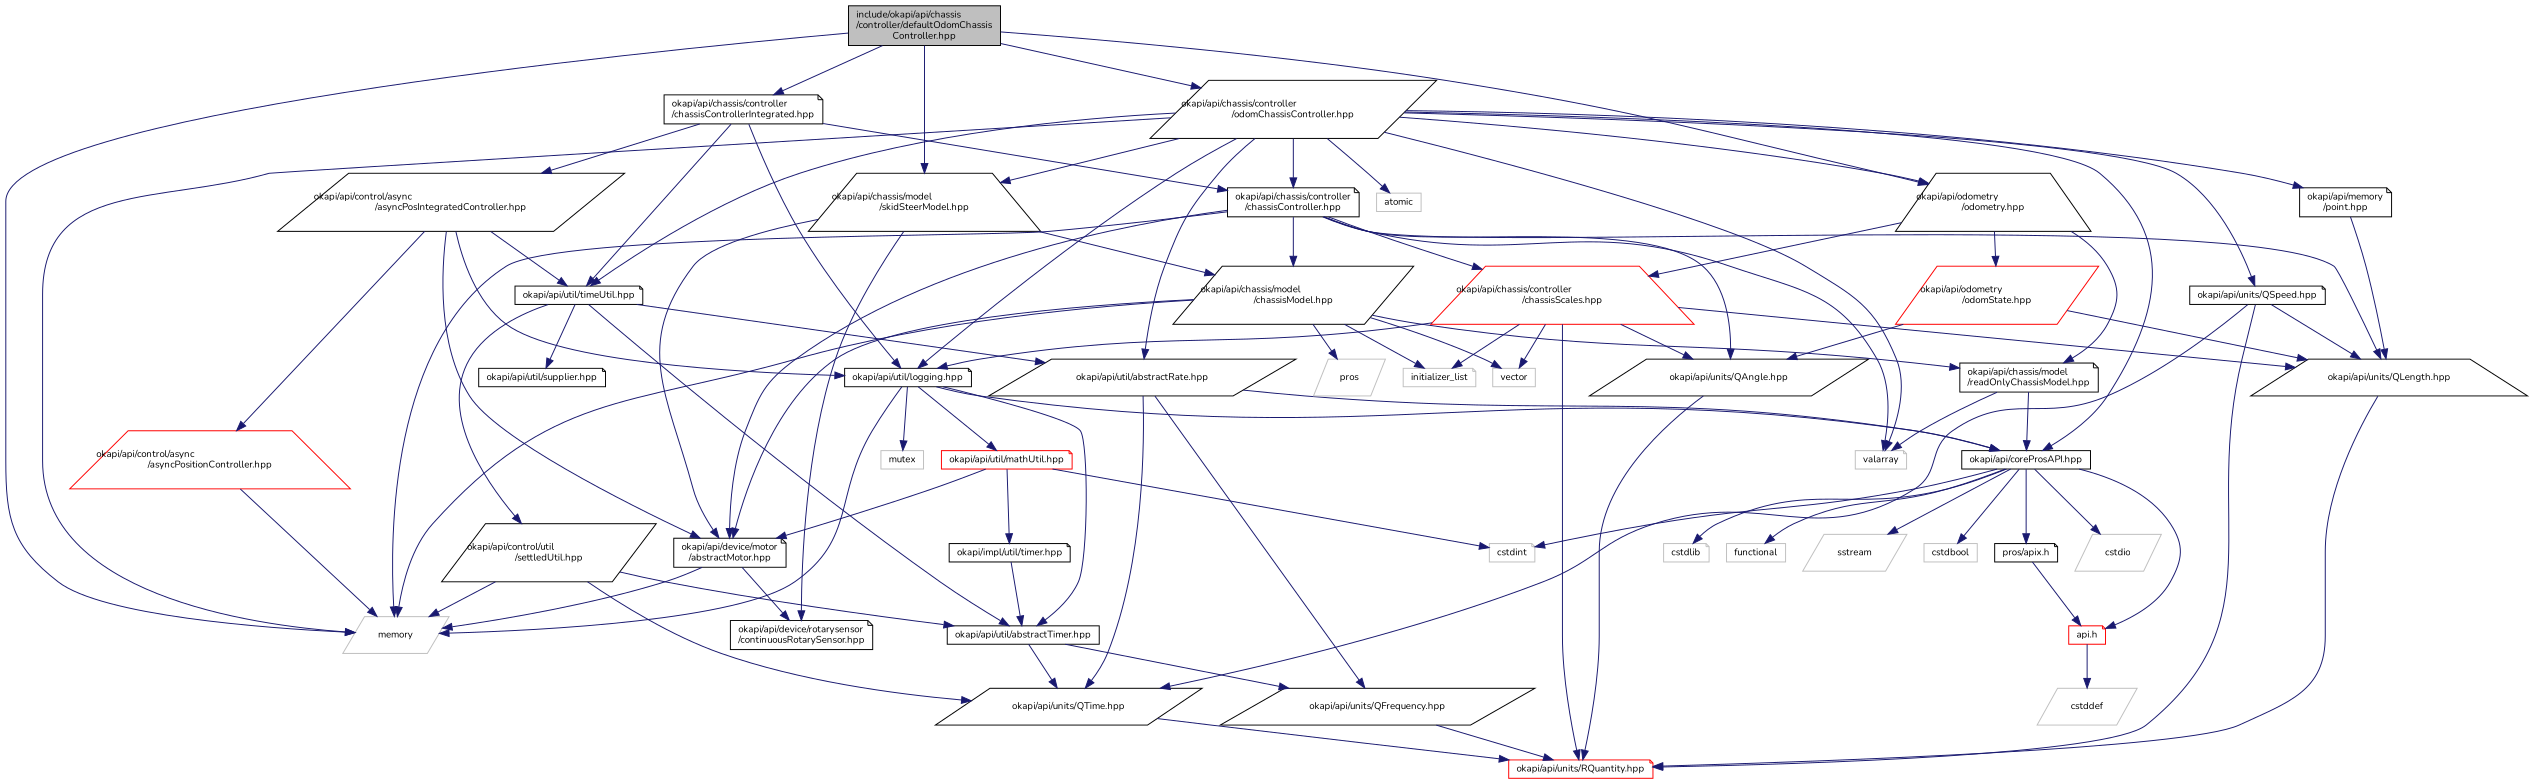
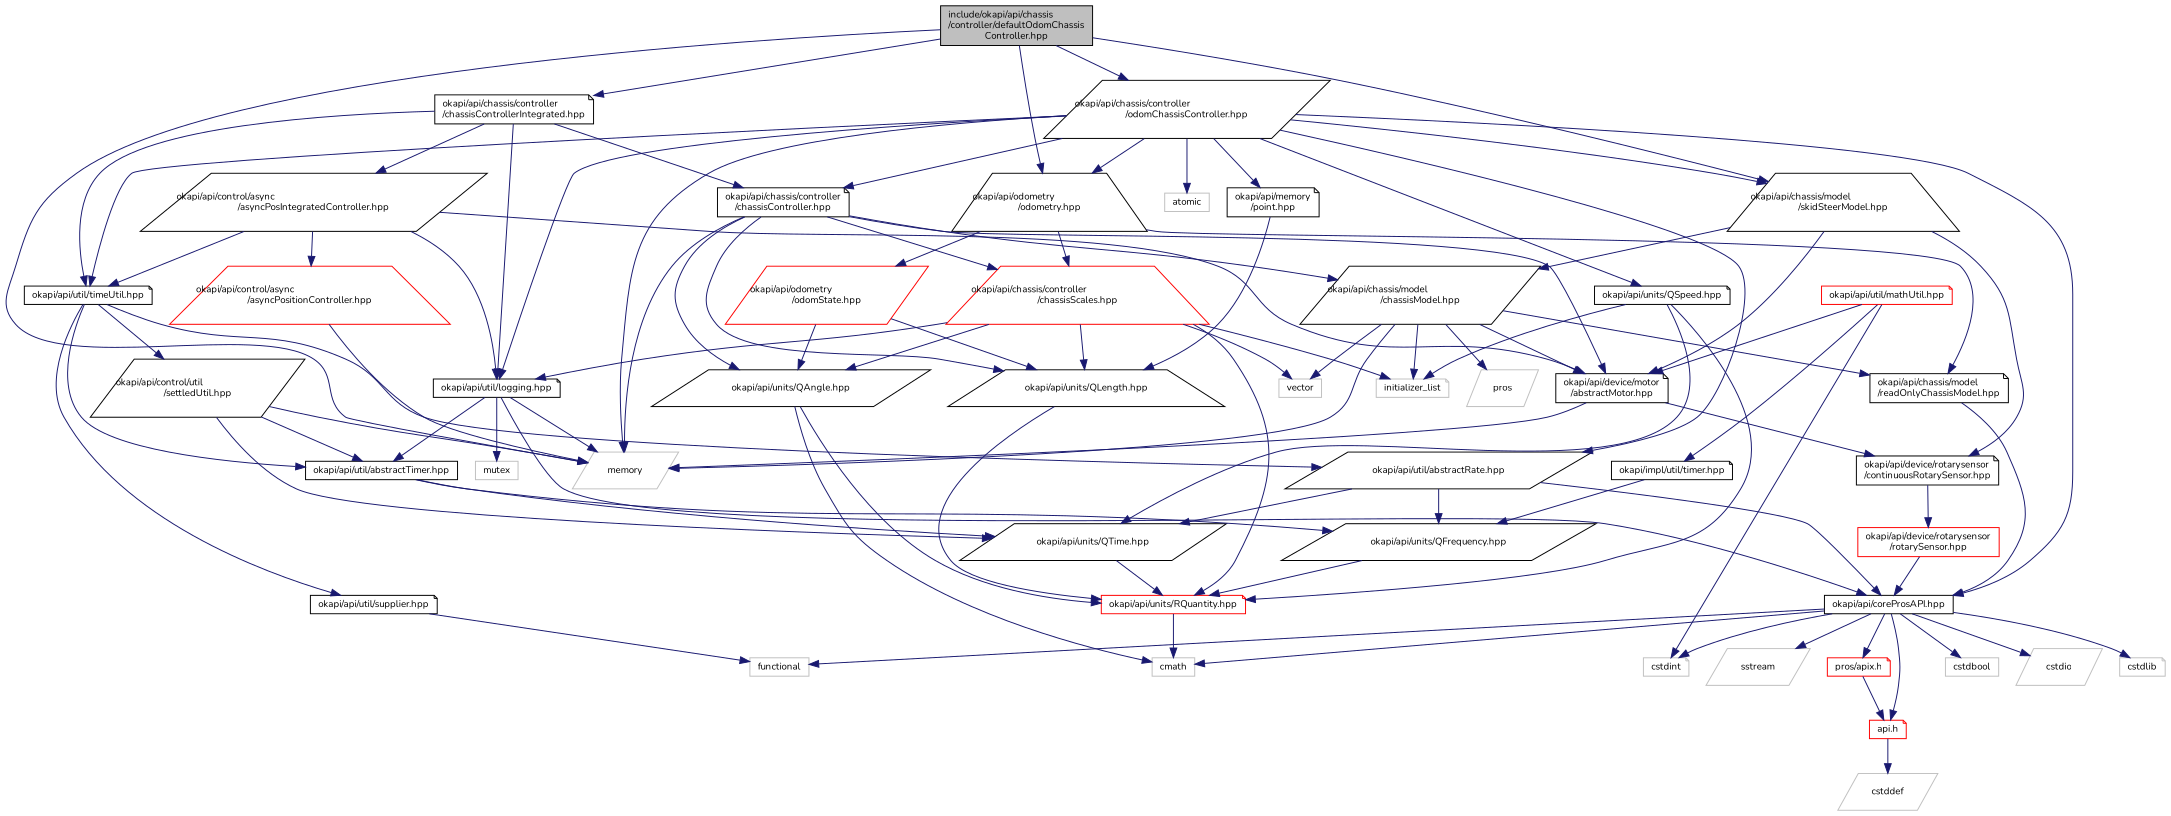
edge "okapi/api/units/QSpeed.hpp" -> "okapi/api/units/QLength.hpp": now "okapi/api/units/QSpeed.hpp" -> "initializer_list"
edge "okapi/api/util/logging.hpp" -> "okapi/api/util/mathUtil.hpp": removed
node "valarray": removed
node "okapi/api/device/rotarysensor /rotarySensor.hpp": added
node "pros/apix.h": color black -> red
edge "okapi/impl/util/timer.hpp" -> "okapi/api/util/abstractTimer.hpp": now "okapi/impl/util/timer.hpp" -> "okapi/api/units/QFrequency.hpp"
edge "okapi/api/util/supplier.hpp" -> "functional": added
node "cmath": added
